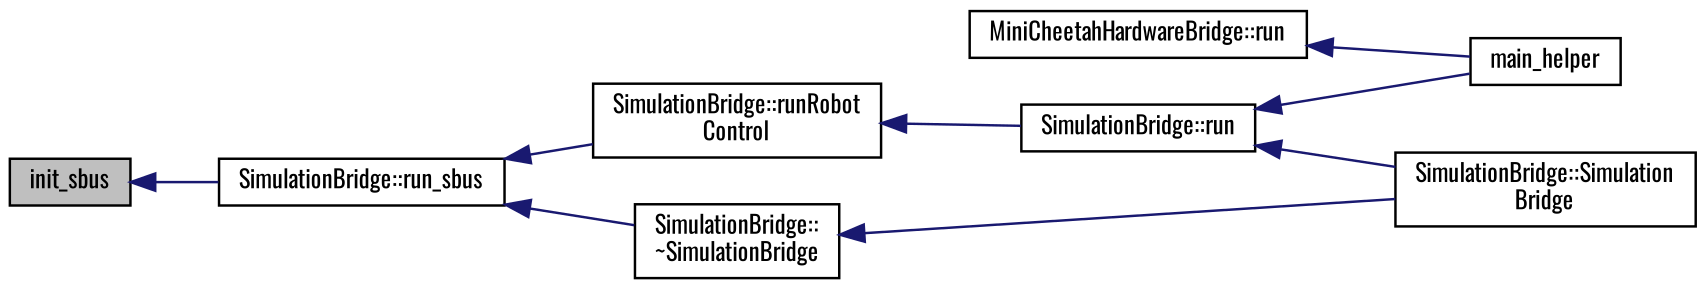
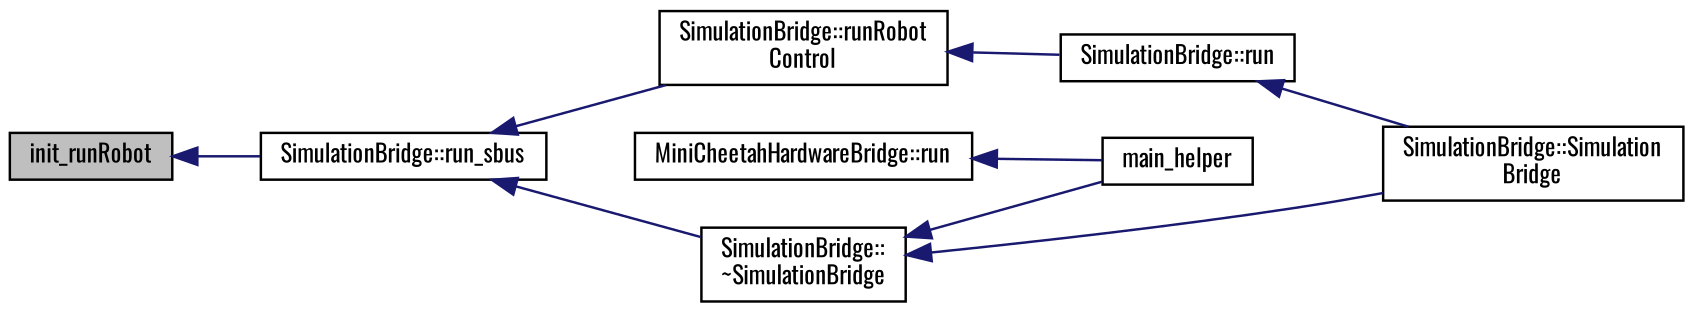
edge "main_helper" -> "SimulationBridge::run": now "main_helper" -> "SimulationBridge:: ~SimulationBridge"
node "init_sbus": label "init_sbus" -> "init_runRobot"
